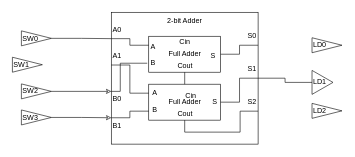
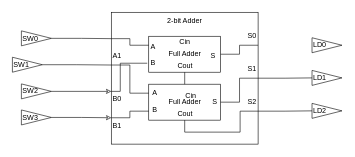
node "A0": removed
edge "SW1" -- "2-bit Adder": added
node "LD1": size 21x24 -> 30x15
edge "2-bit Adder" -- "LD2": added
